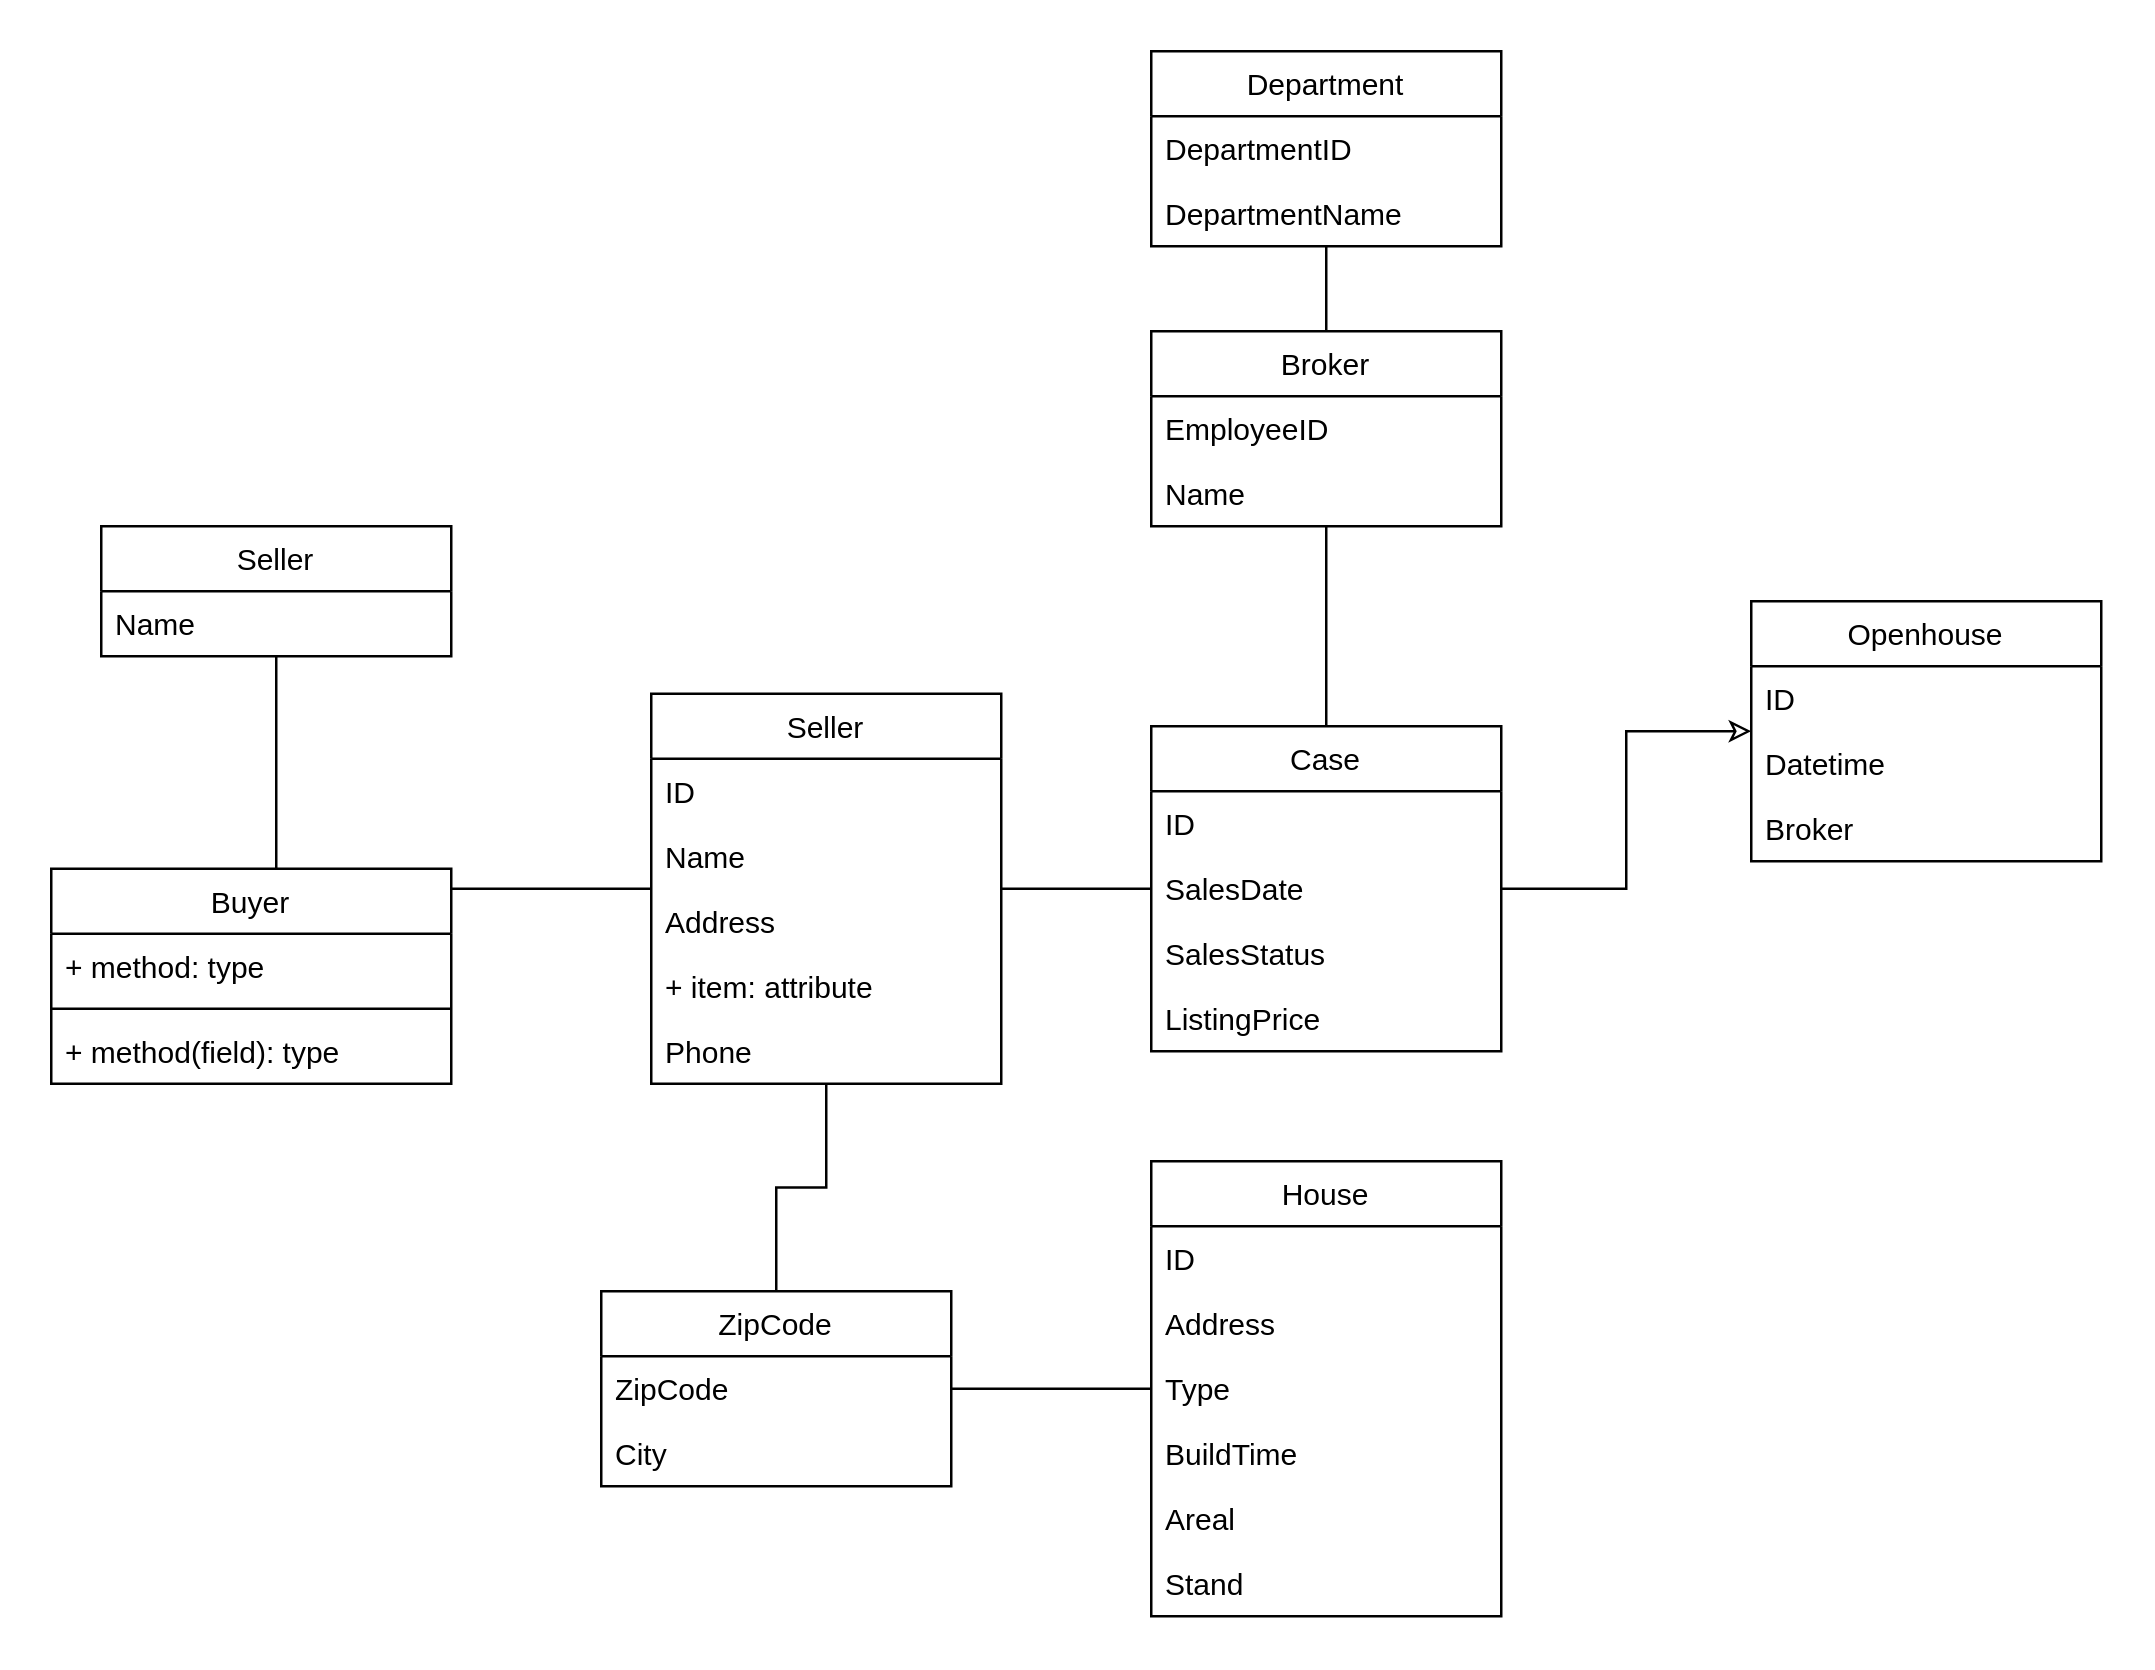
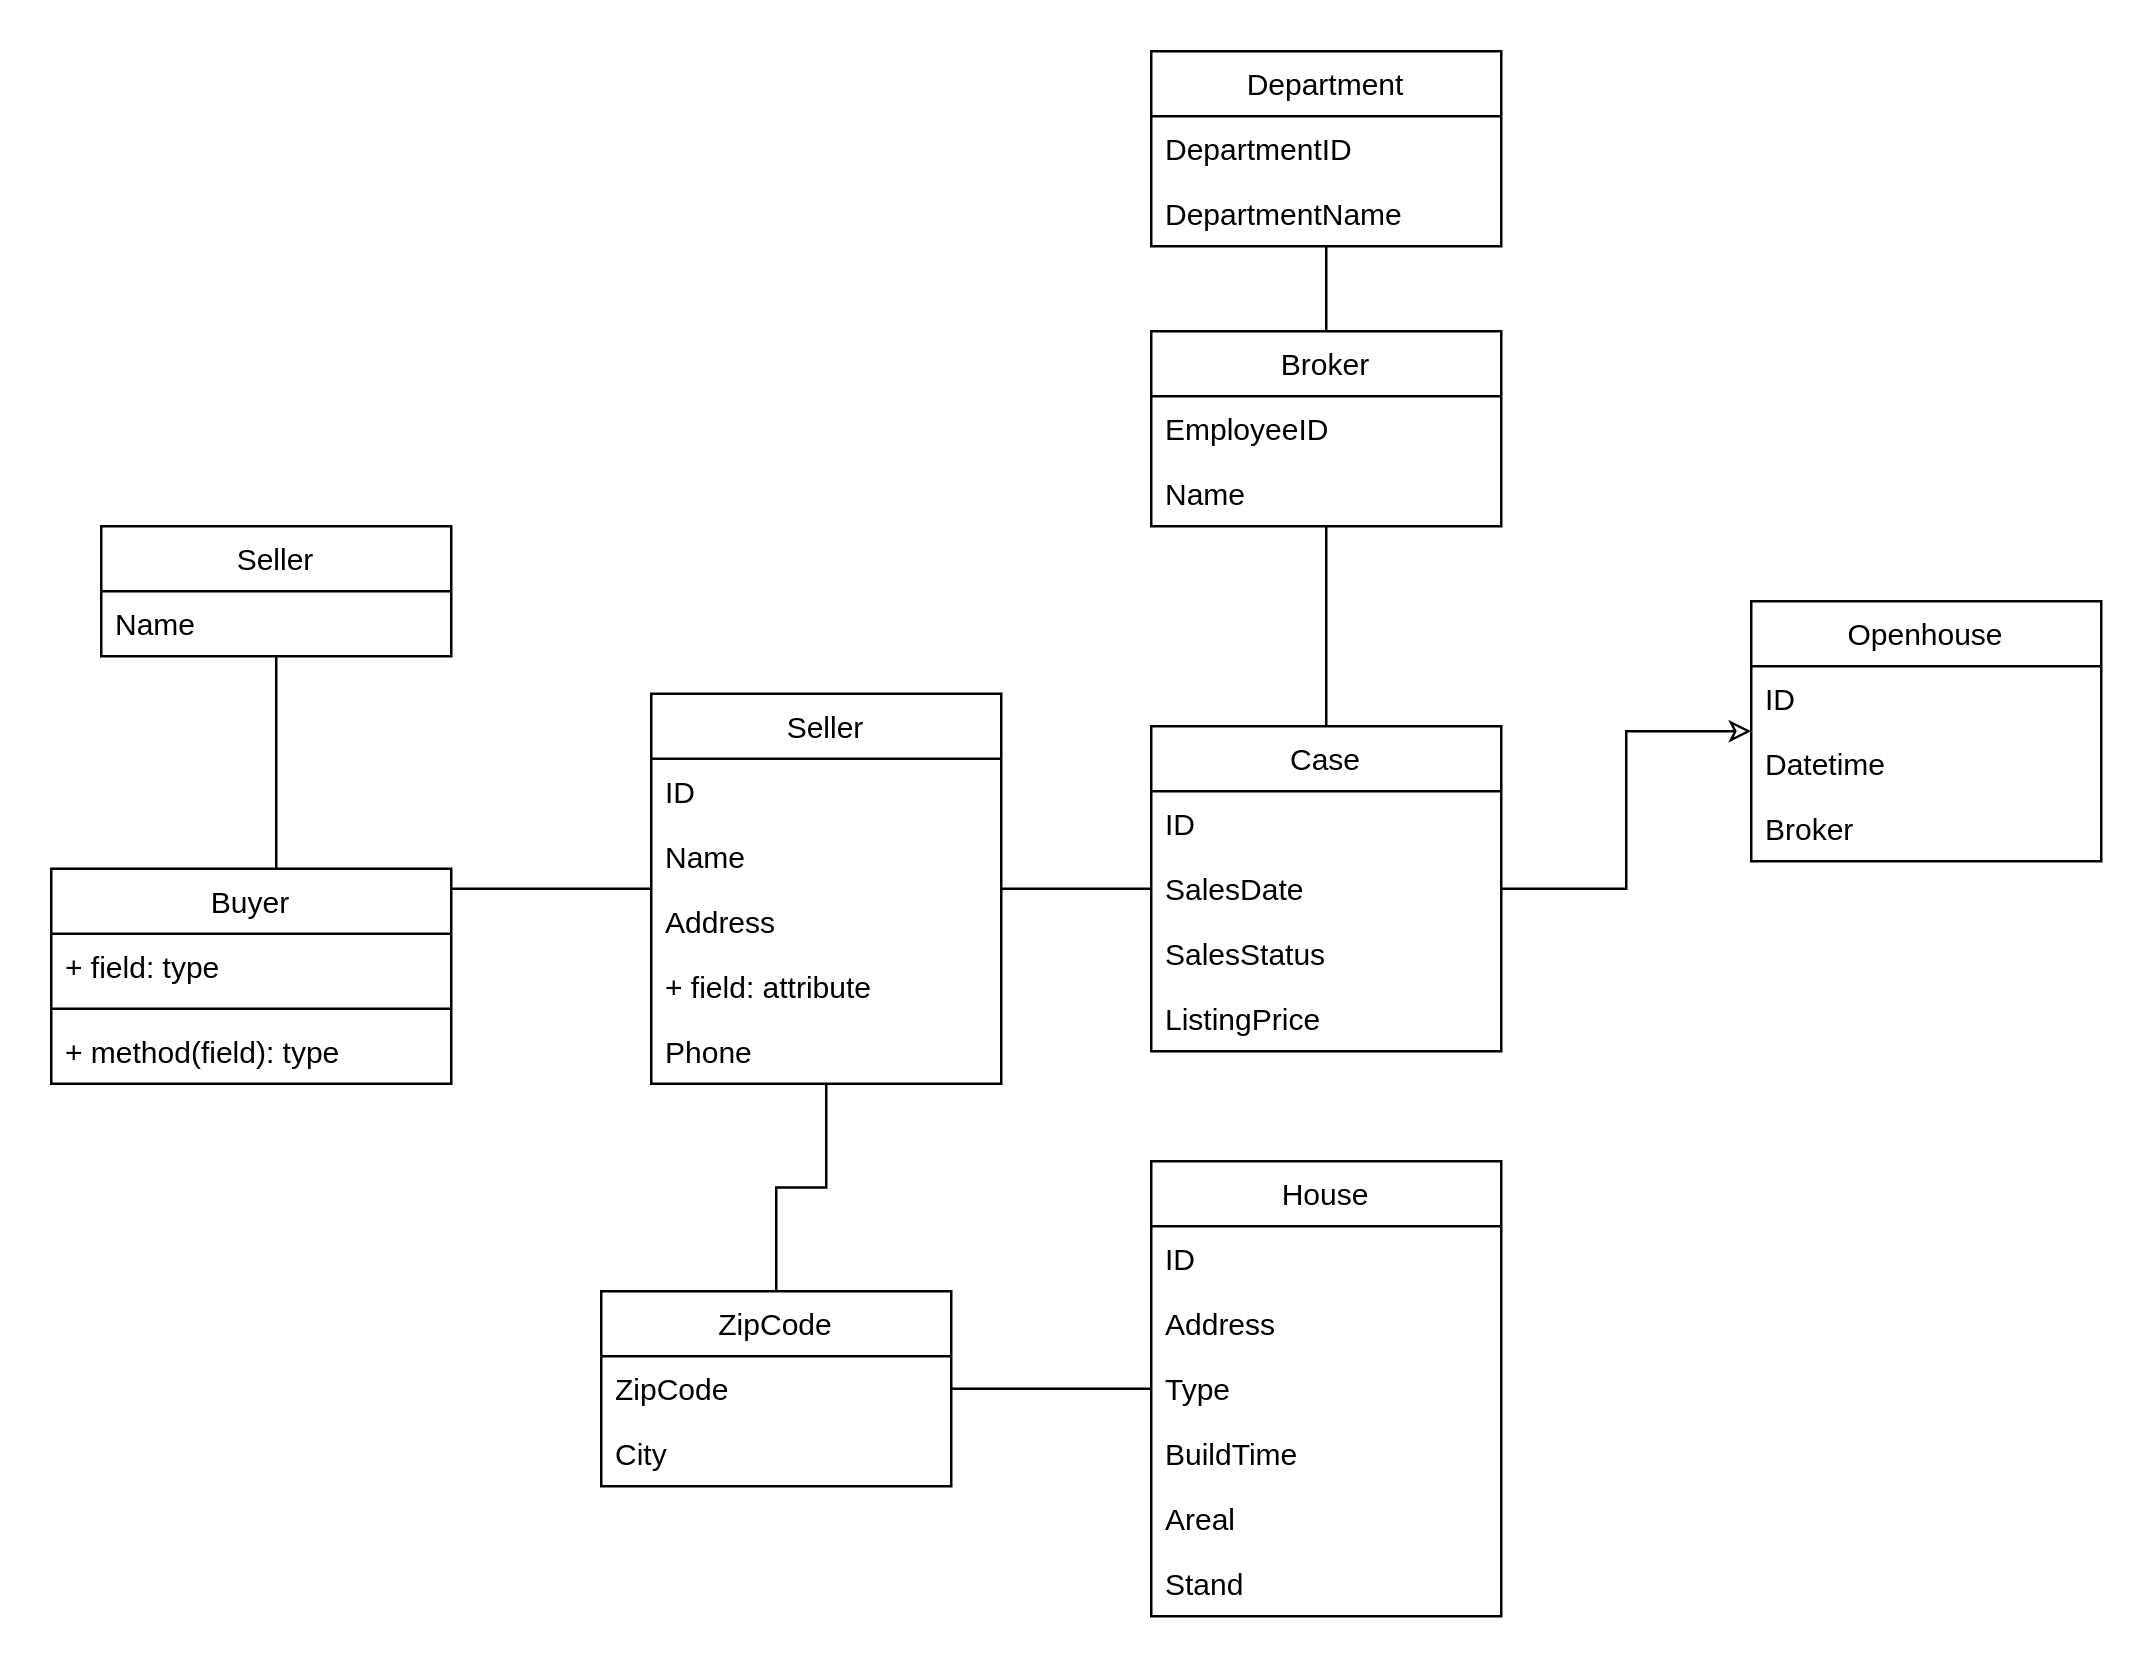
node "+ method: type": label "+ method: type" -> "+ field: type"
node "+ item: attribute": label "+ item: attribute" -> "+ field: attribute"
